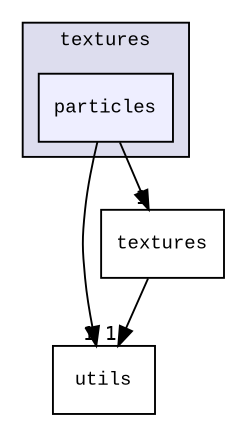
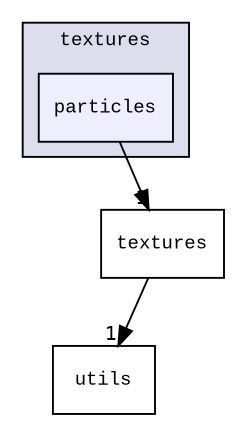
edge "particles" -> "utils": removed
